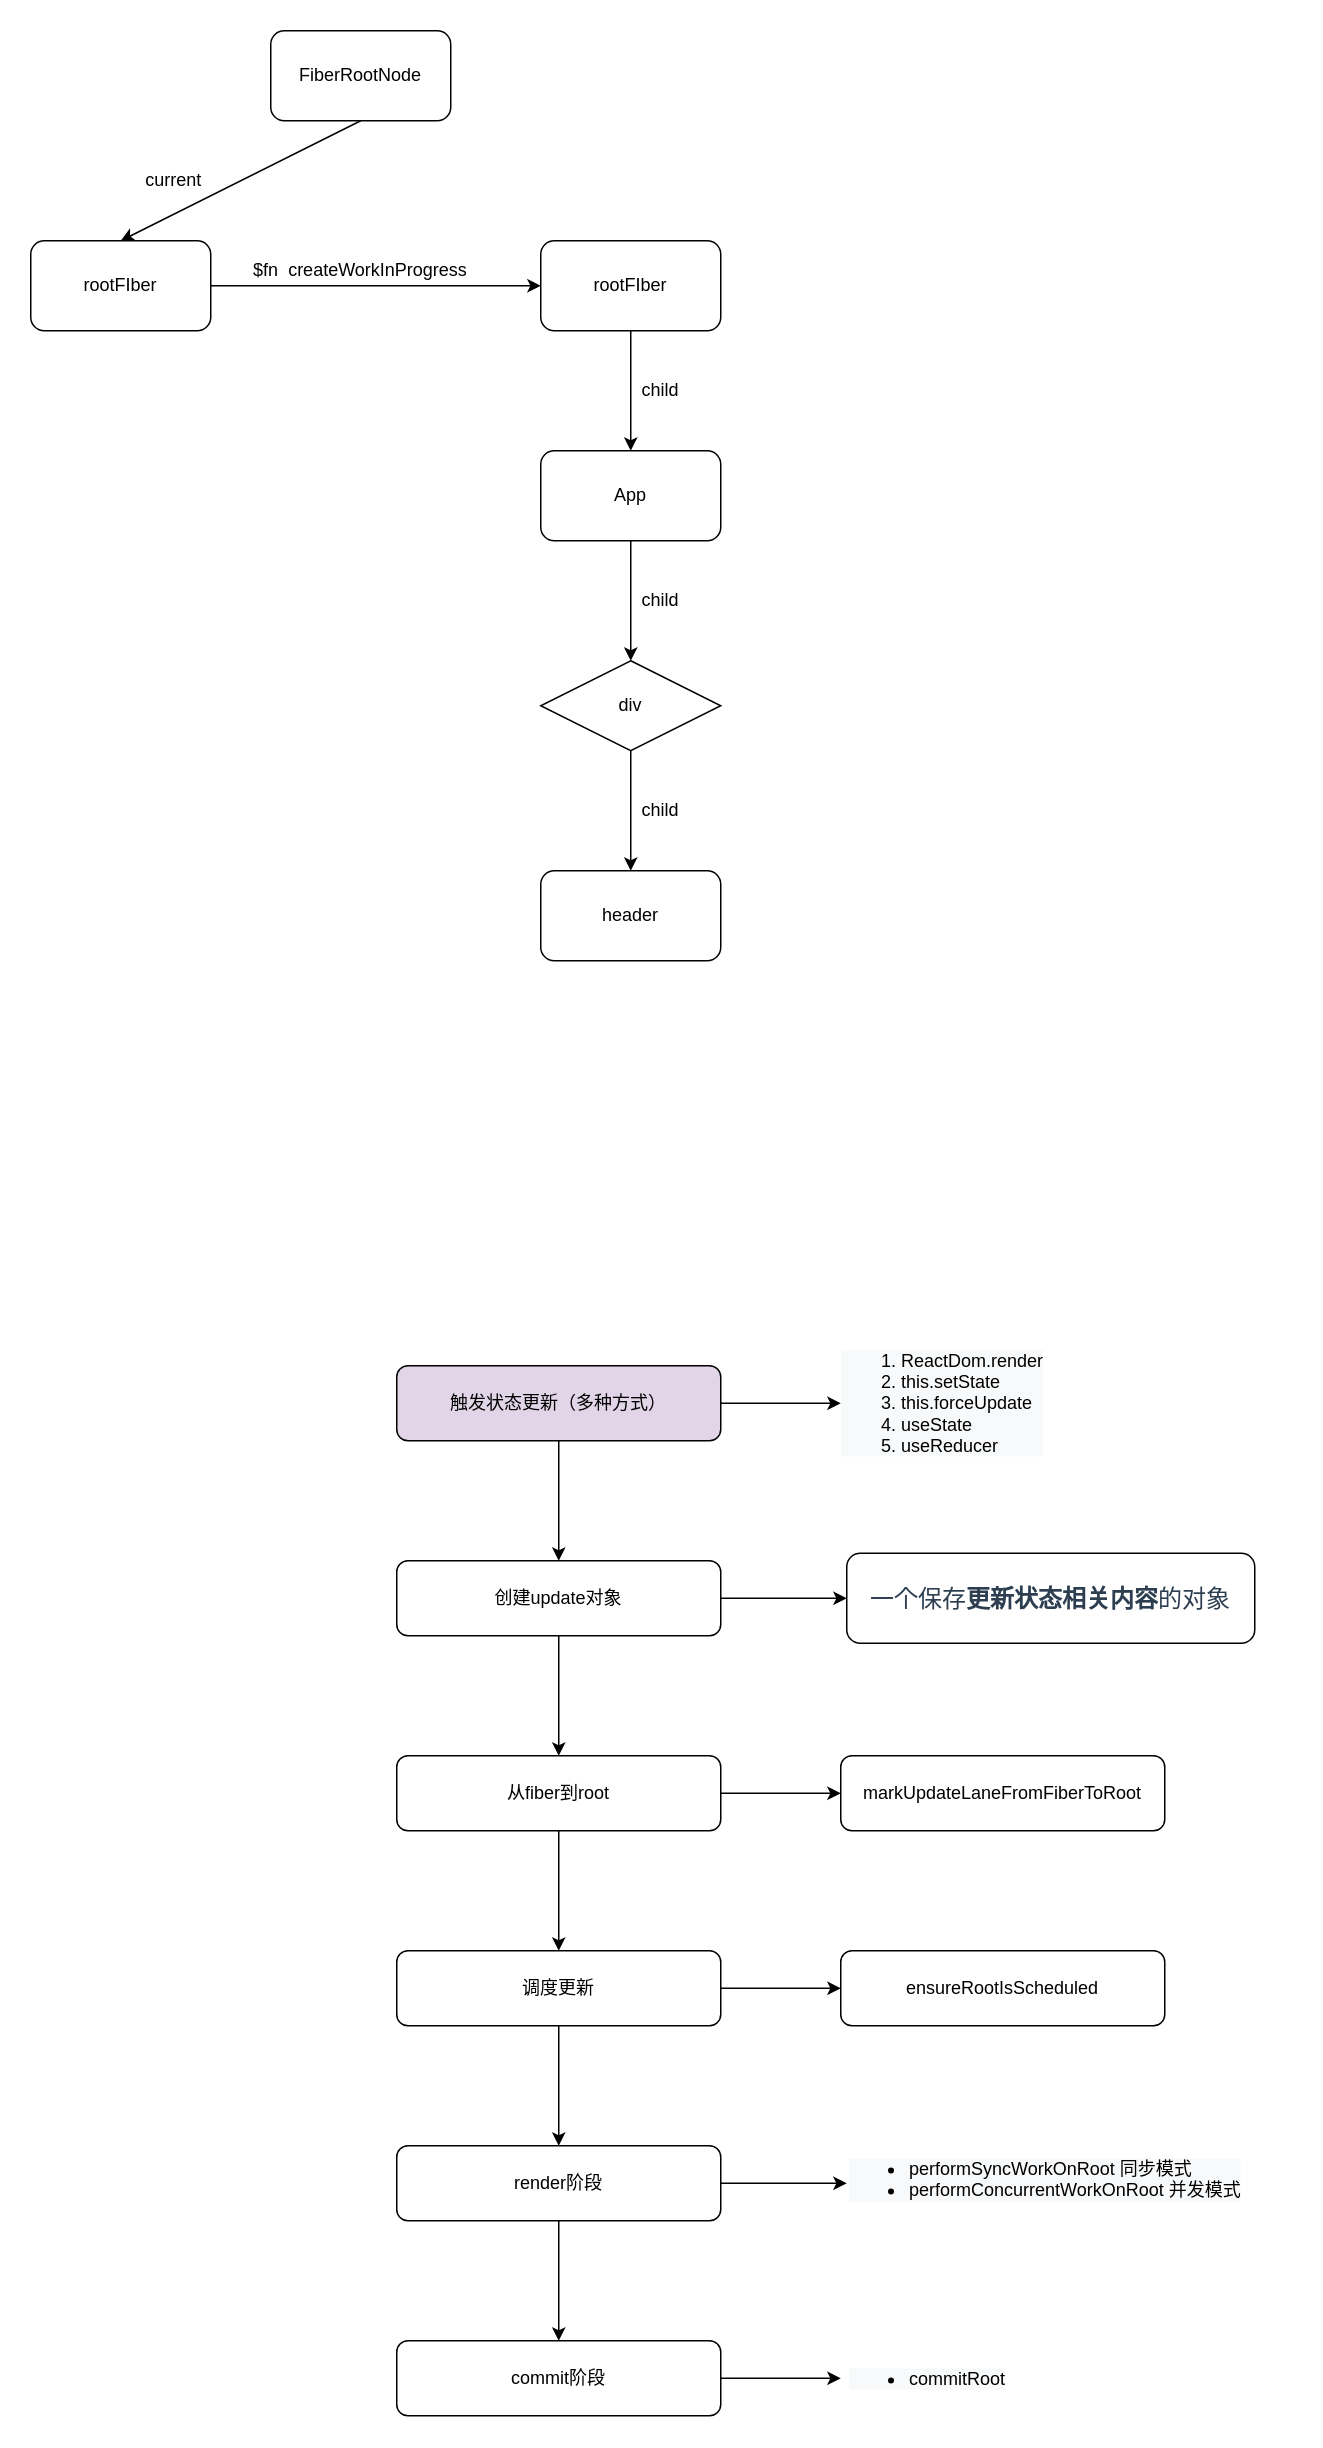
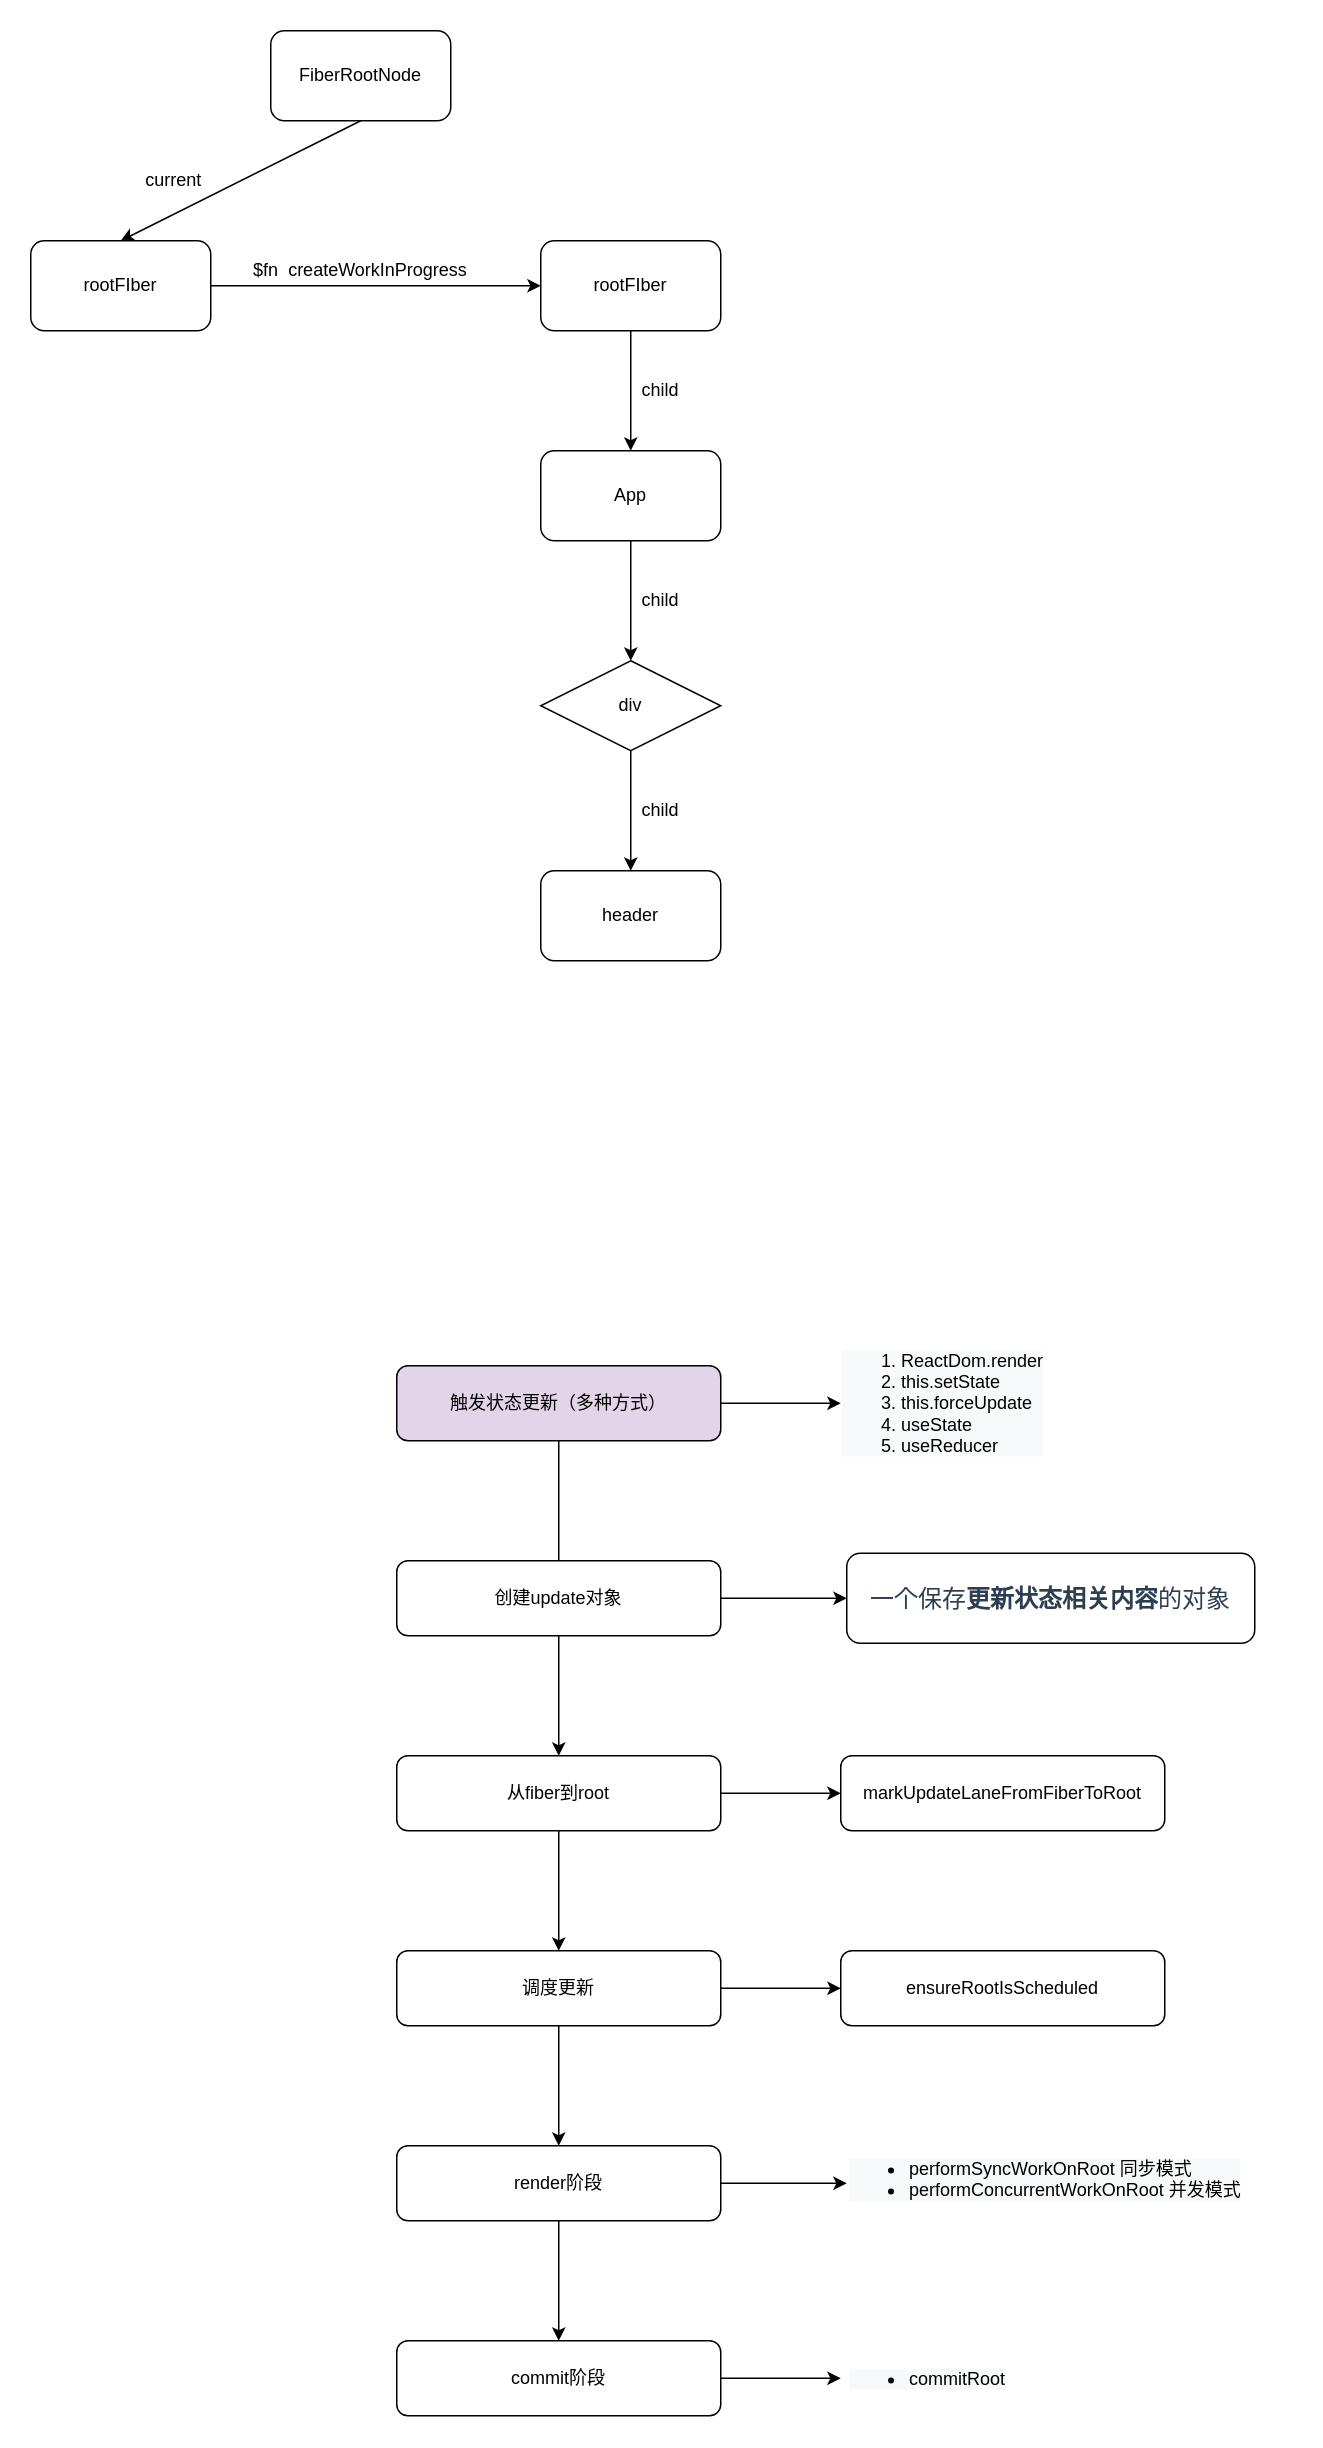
edge "触发状态更新（多种方式）" -> "创建update对象": arrowhead classic -> none
